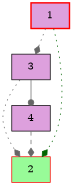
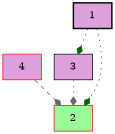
node "1": color red -> black
edge "1" -> "3": color gray40 -> darkgreen
edge "3" -> "4": removed
node "4": color black -> red
